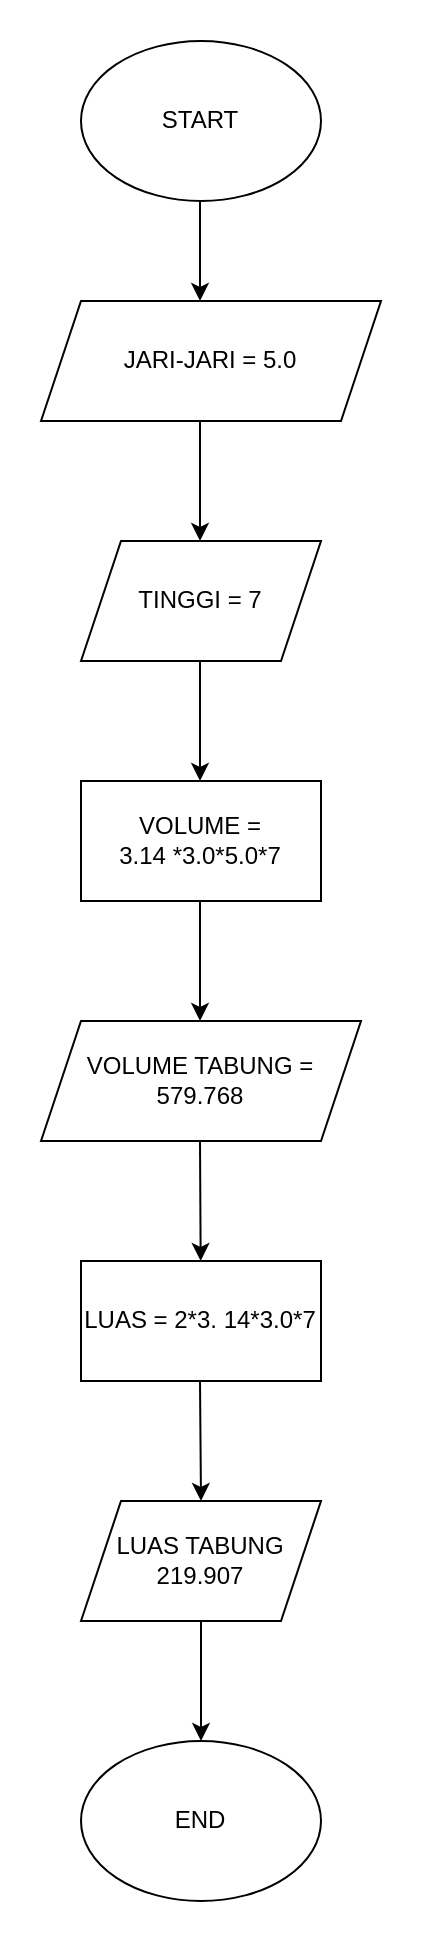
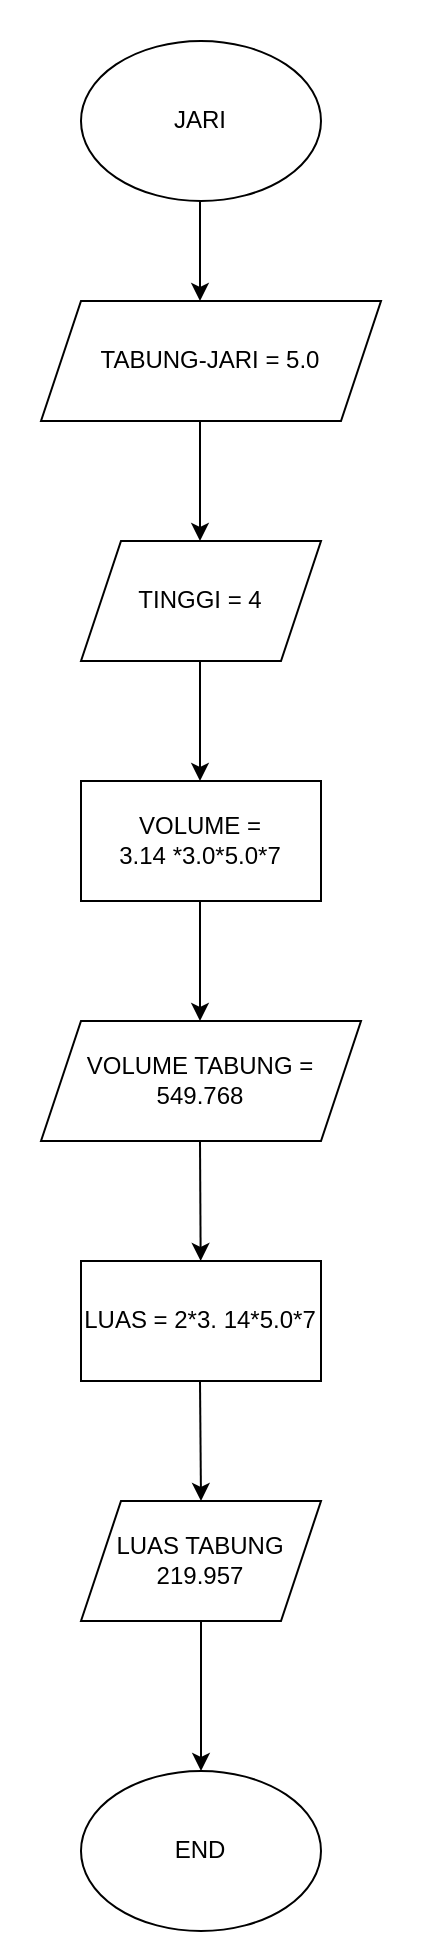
node "START": label "START" -> "JARI"
node "JARI-JARI = 5.0": label "JARI-JARI = 5.0" -> "TABUNG-JARI = 5.0"
node "TINGGI = 7": label "TINGGI = 7" -> "TINGGI = 4"
node "VOLUME TABUNG = 579.768": label "VOLUME TABUNG = 579.768" -> "VOLUME TABUNG = 549.768"
node "LUAS = 2*3. 14*3.0*7": label "LUAS = 2*3. 14*3.0*7" -> "LUAS = 2*3. 14*5.0*7"
node "LUAS TABUNG 219.907": label "LUAS TABUNG 219.907" -> "LUAS TABUNG 219.957"
node "END": moved (201, 1821) -> (201, 1851)
